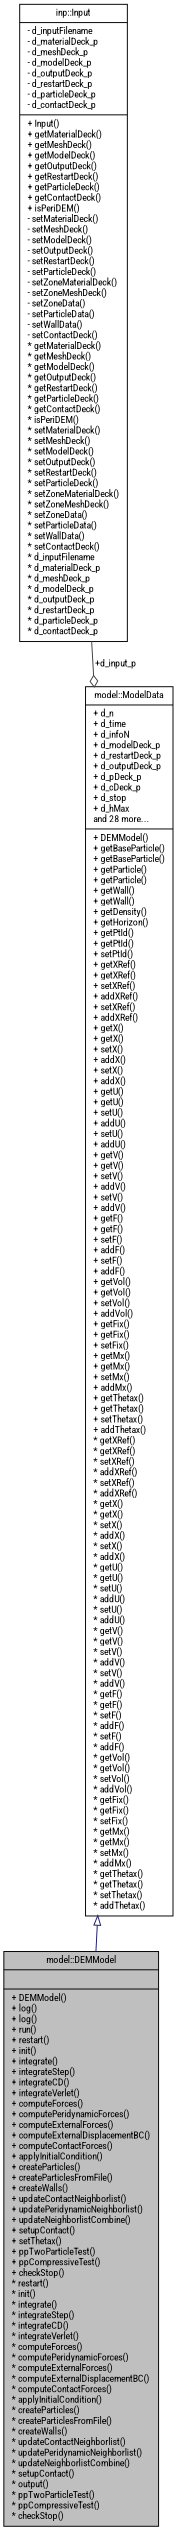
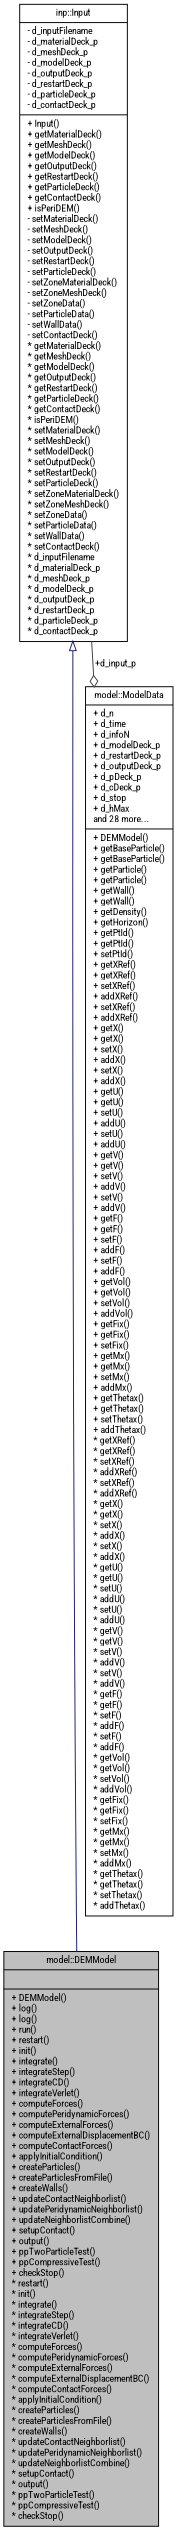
edge "model::DEMModel" -> "model::ModelData": now "model::DEMModel" -> "inp::Input"
node "model::DEMModel": text "+ setThetax()" -> "+ output()"
